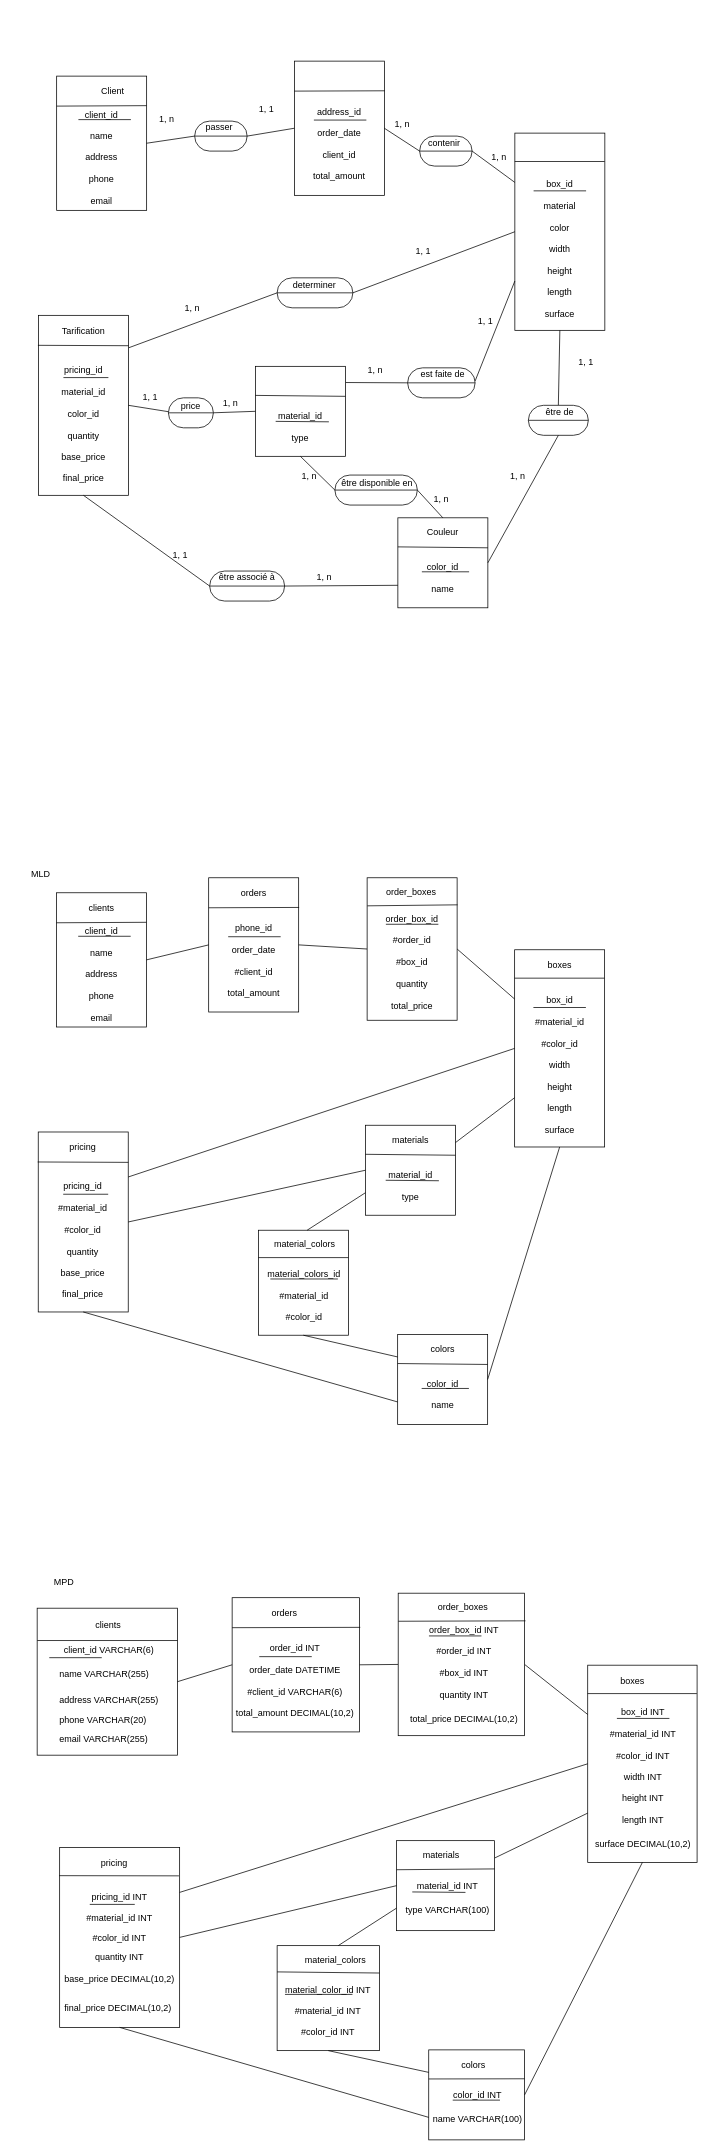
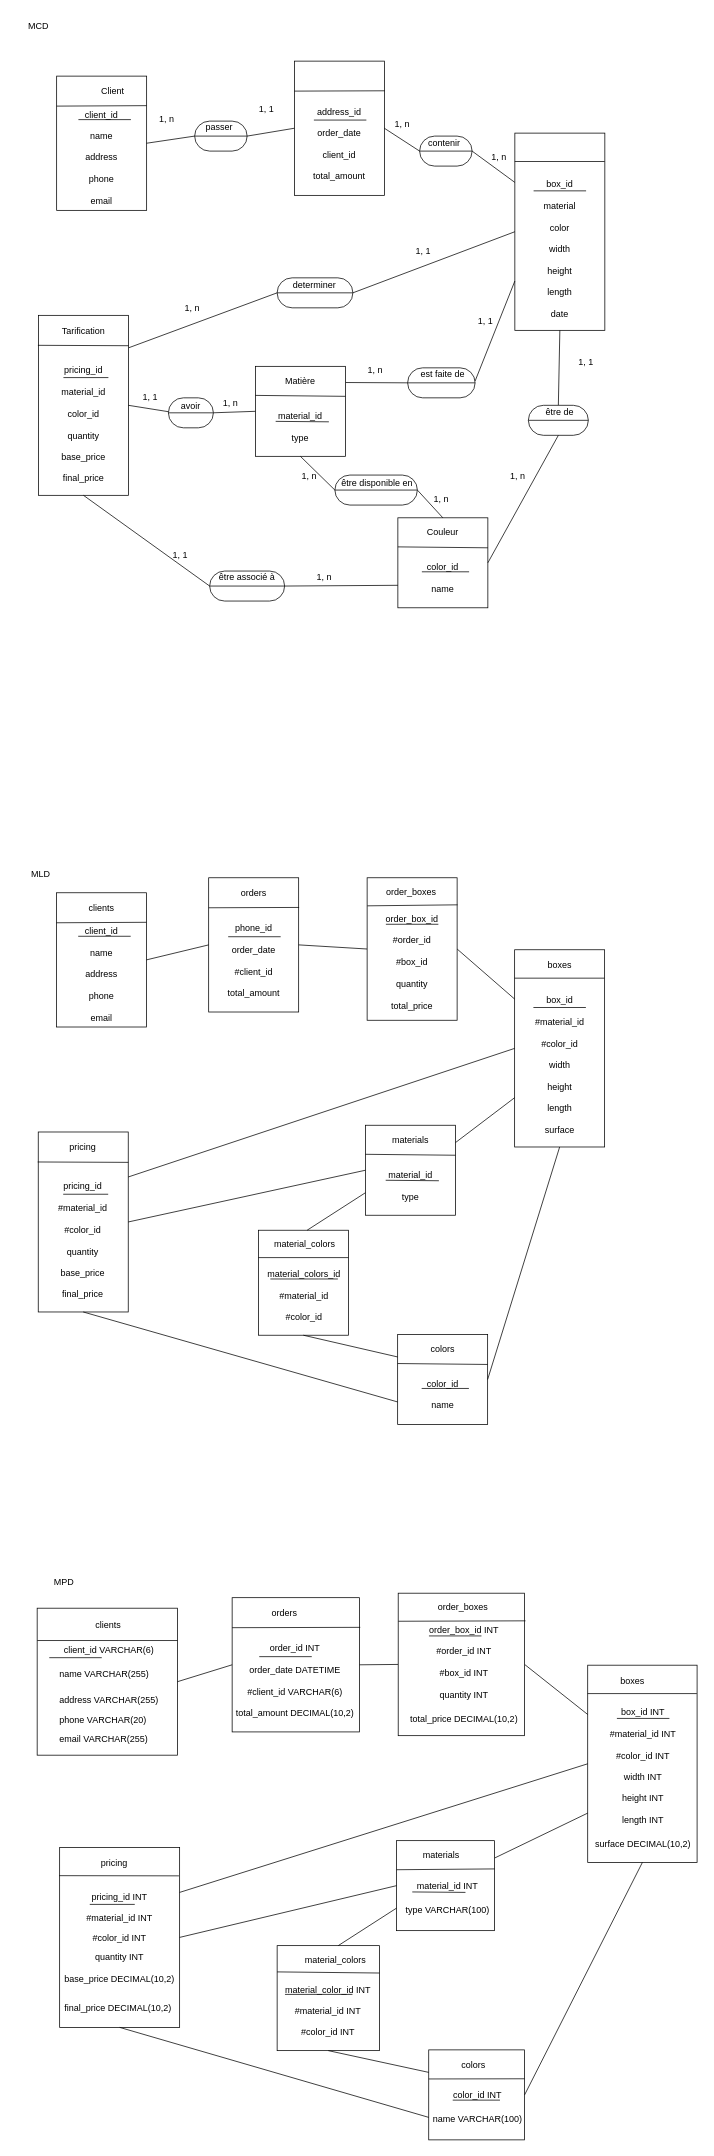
node "MCD": added
node "box_id material color width height length surface": label "box_id material color width height length surface" -> "box_id material color width height length date"
node "Matière": added
node "price": label "price" -> "avoir"
